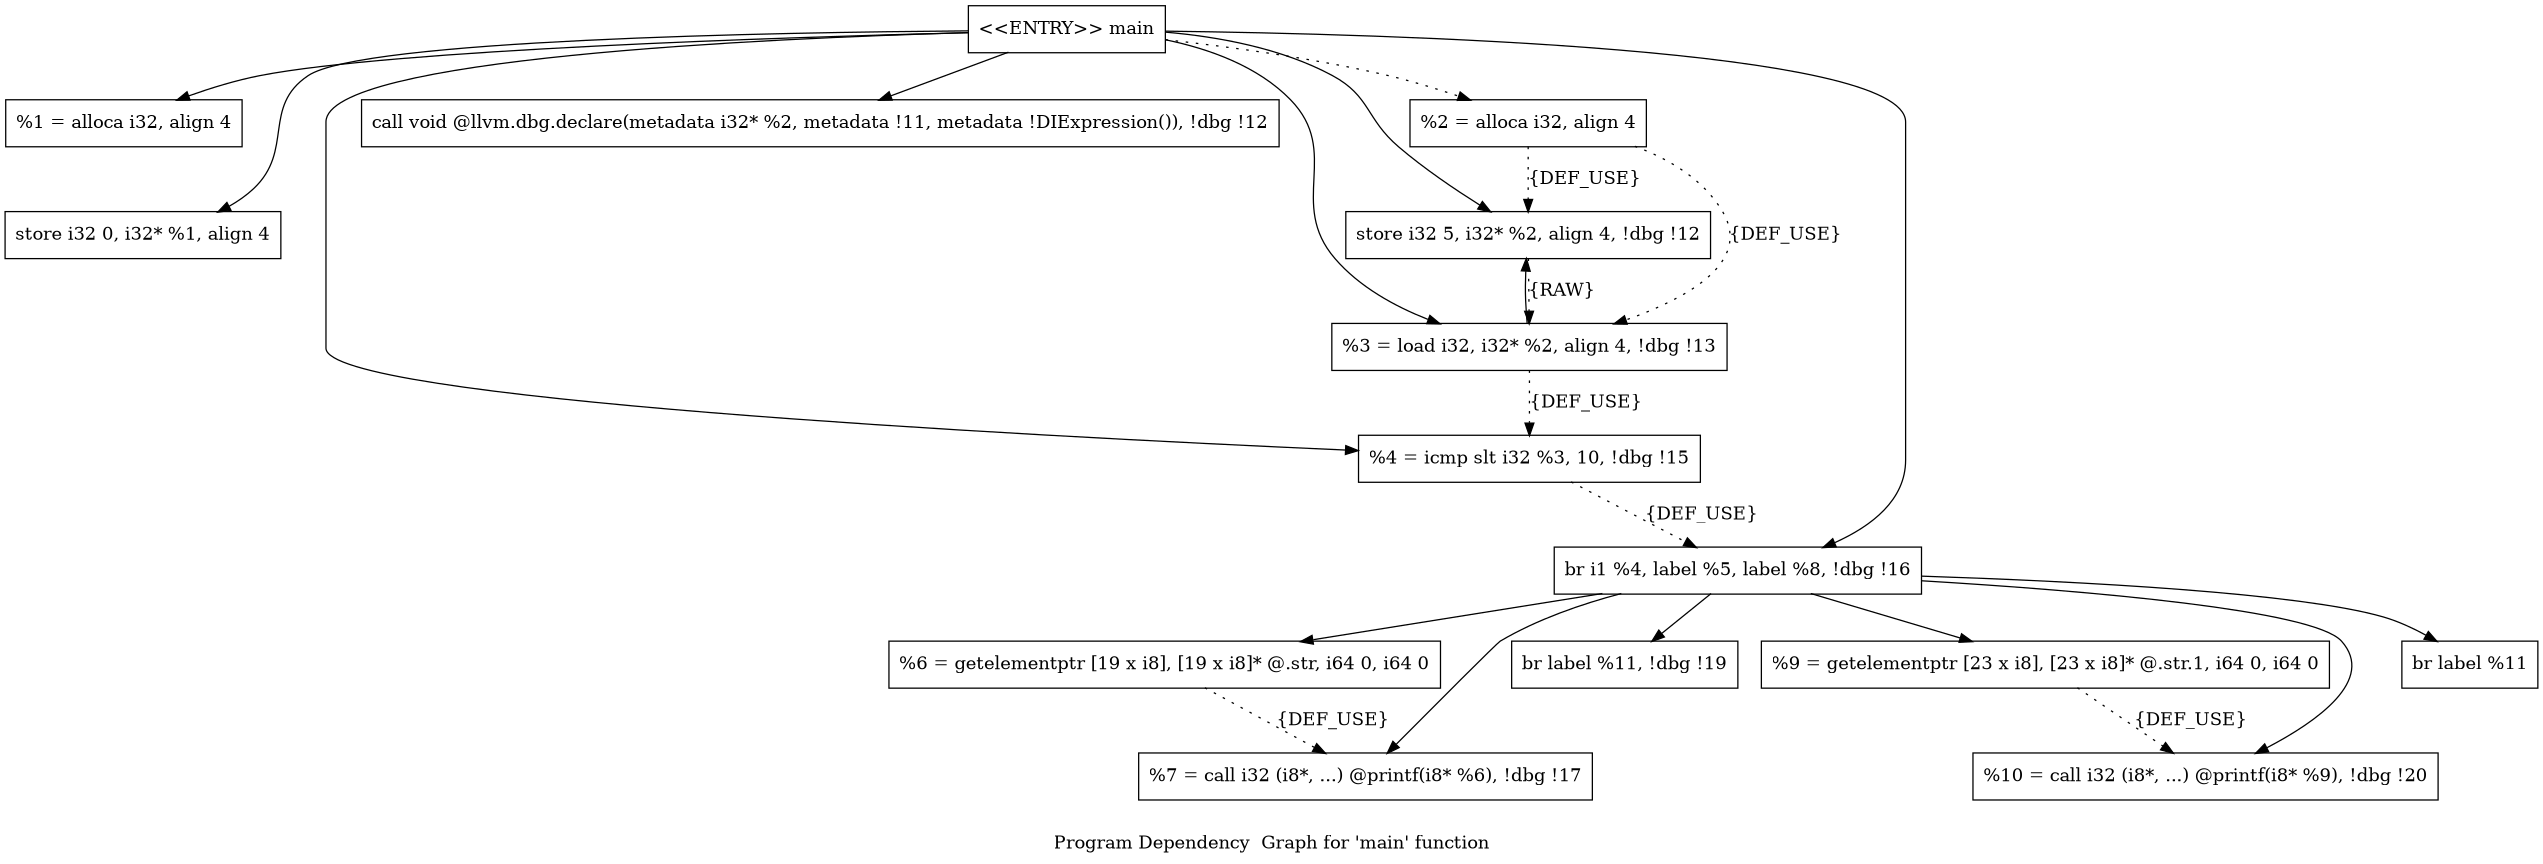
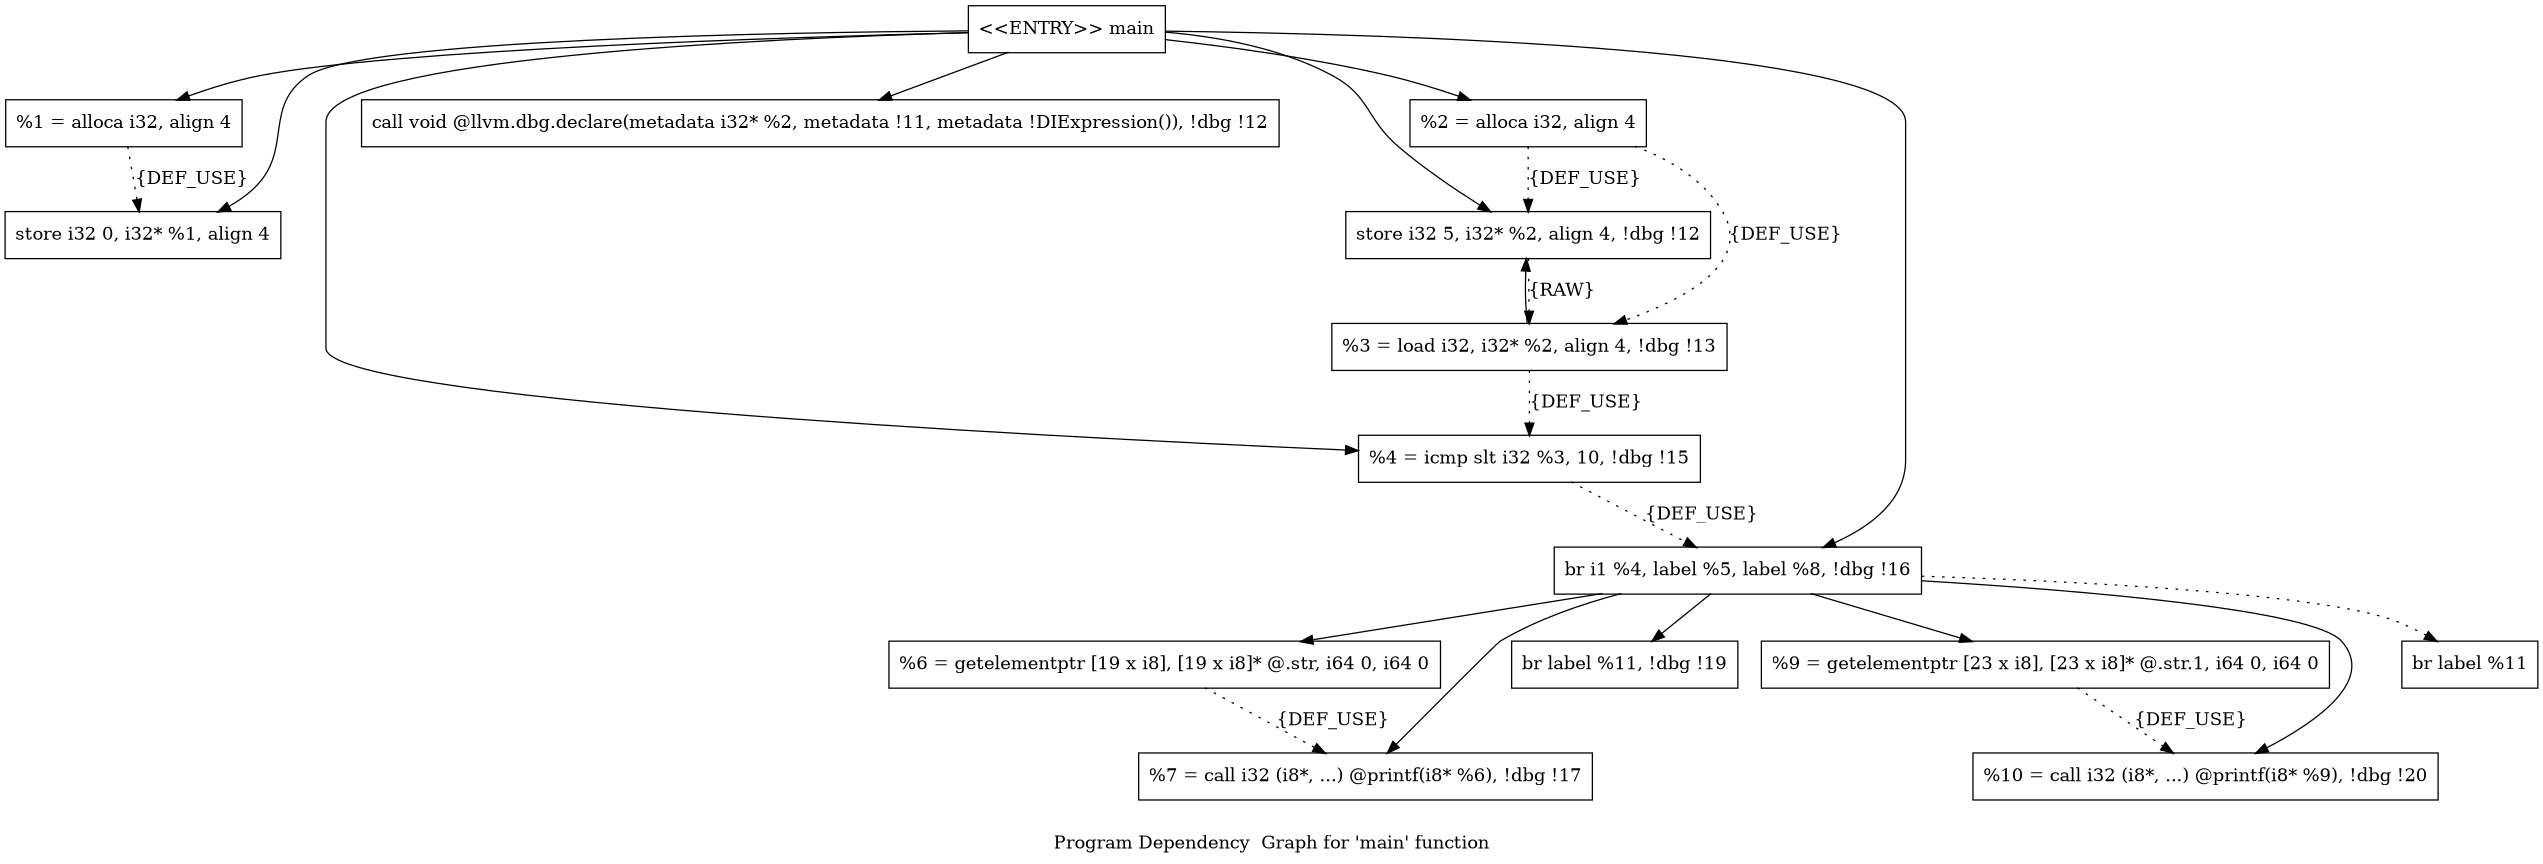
edge "<<ENTRY>> main" -> "%2 = alloca i32, align 4": style dotted -> solid
edge "<<ENTRY>> main" -> "%3 = load i32, i32* %2, align 4, !dbg !13": removed
edge "%1 = alloca i32, align 4" -> "store i32 0, i32* %1, align 4": added, label "{DEF_USE}"
edge "br i1 %4, label %5, label %8, !dbg !16" -> "br label %11": style solid -> dotted
